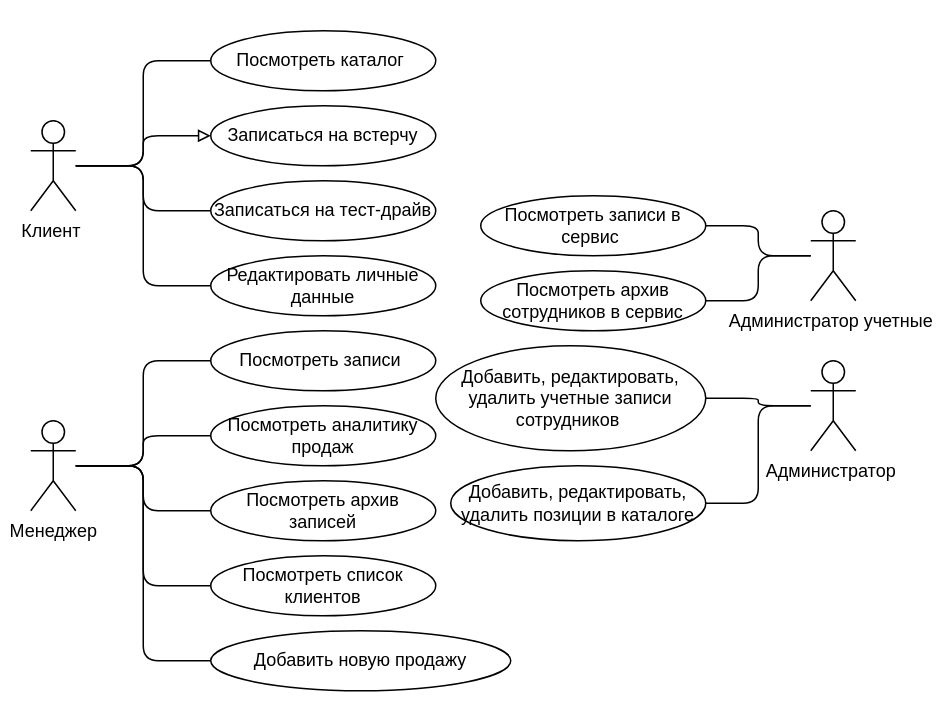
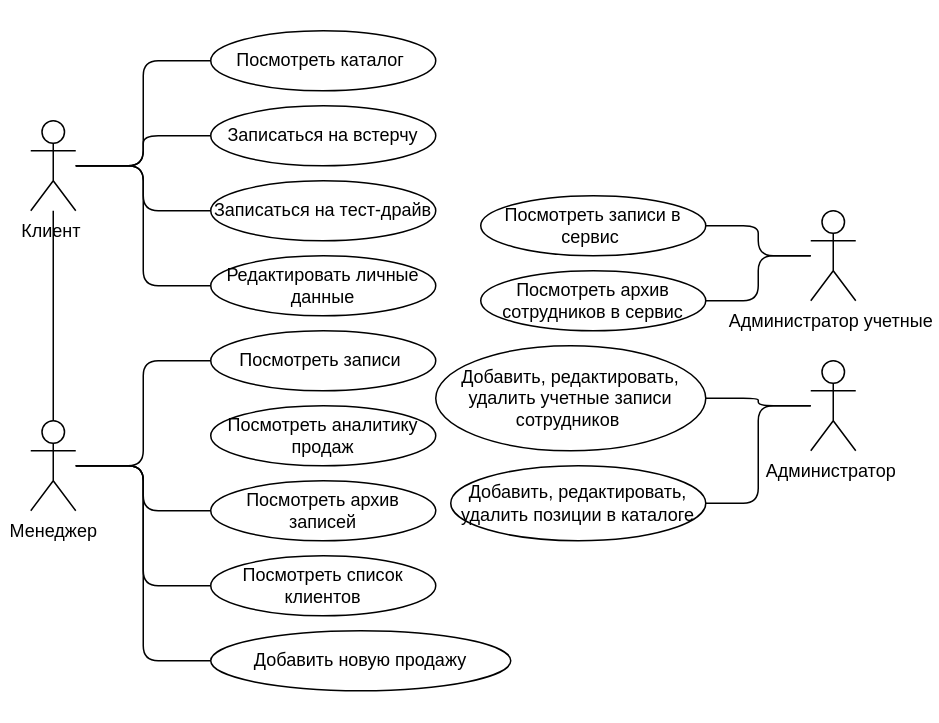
edge "Клиент" -> "Записаться на встерчу": arrowhead block -> none
edge "Посмотреть аналитику продаж" -- "Менеджер": now "Клиент" -- "Менеджер"
